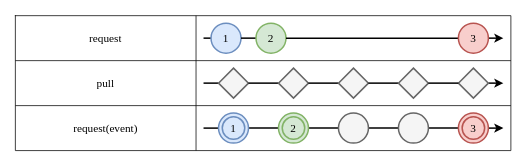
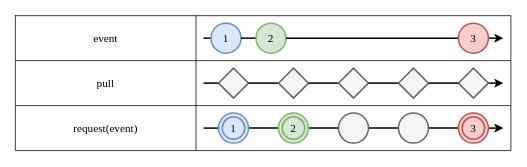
node "request": label "request" -> "event"
